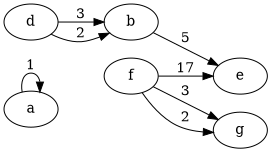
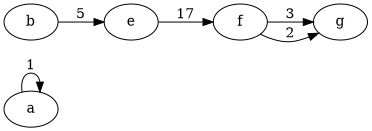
node "d": removed
edge "f" -> "e": reversed
